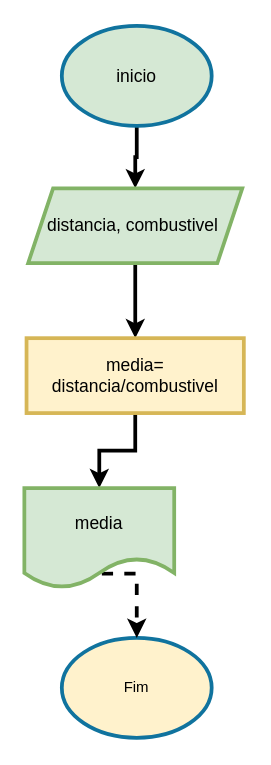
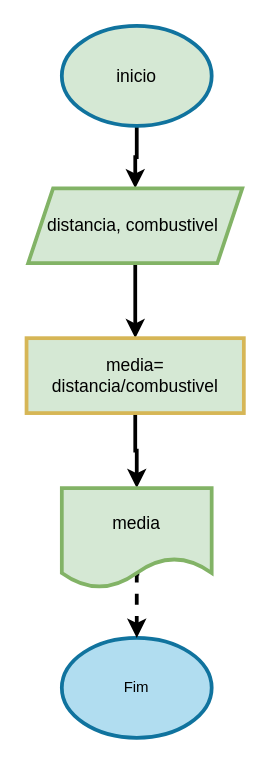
node "media= distancia/combustivel": fillcolor #fff2cc -> #d5e8d4
node "media": moved (99, 538) -> (137, 538)
node "Fim": fillcolor #fff2cc -> #b1ddf0
